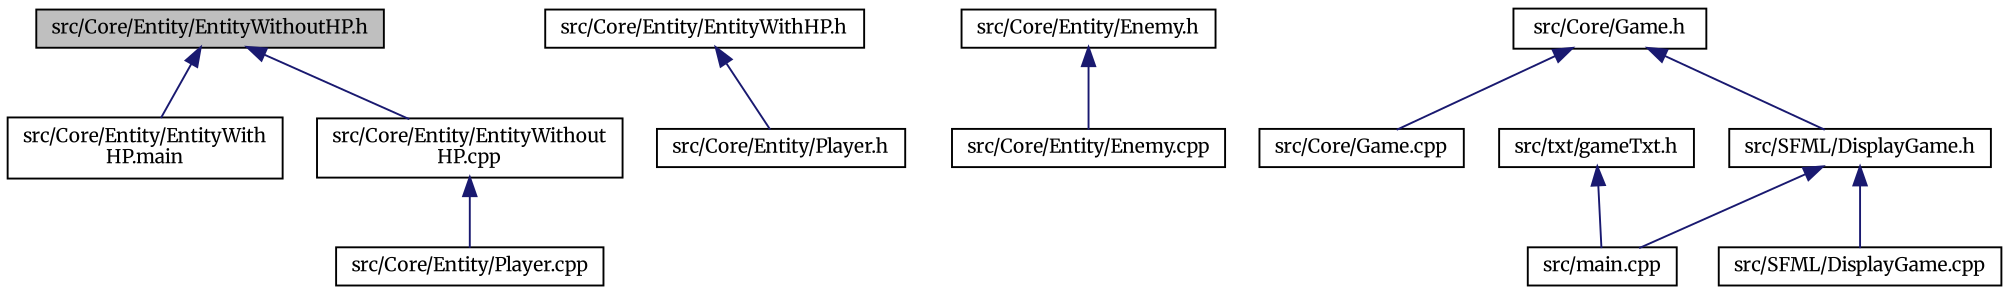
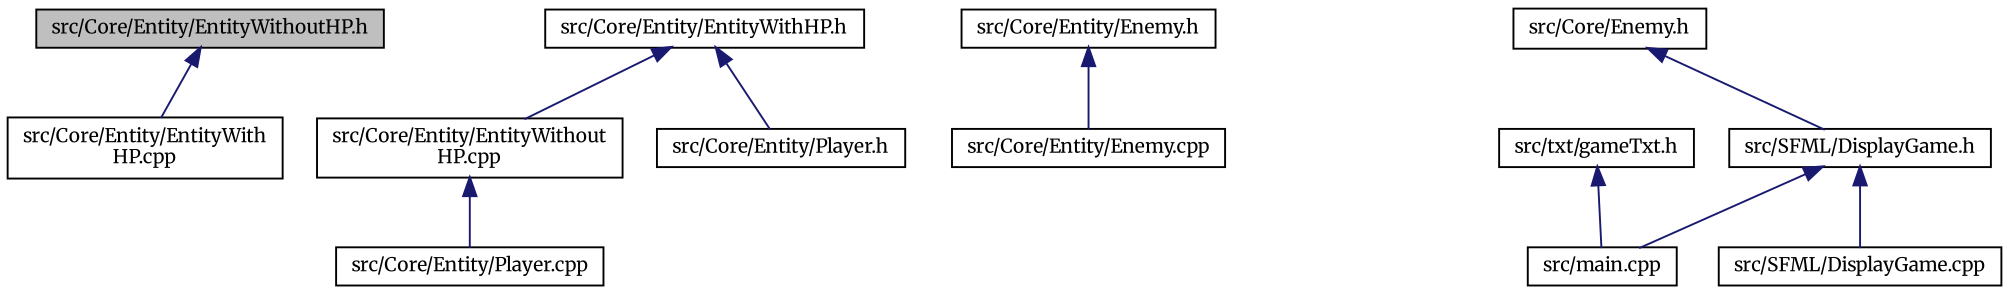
node "src/Core/Game.h": label "src/Core/Game.h" -> "src/Core/Enemy.h"
edge "src/Core/Entity/EntityWithout HP.cpp" -> "src/Core/Entity/EntityWithoutHP.h": now "src/Core/Entity/EntityWithout HP.cpp" -> "src/Core/Entity/EntityWithHP.h"
node "src/Core/Entity/EntityWith HP.main": label "src/Core/Entity/EntityWith HP.main" -> "src/Core/Entity/EntityWith HP.cpp"
node "src/Core/Game.cpp": removed
